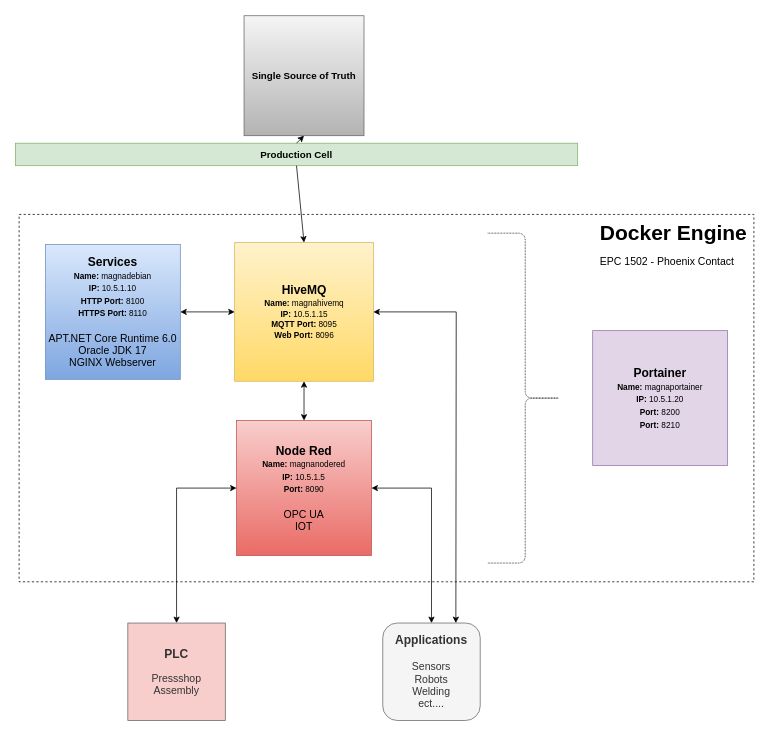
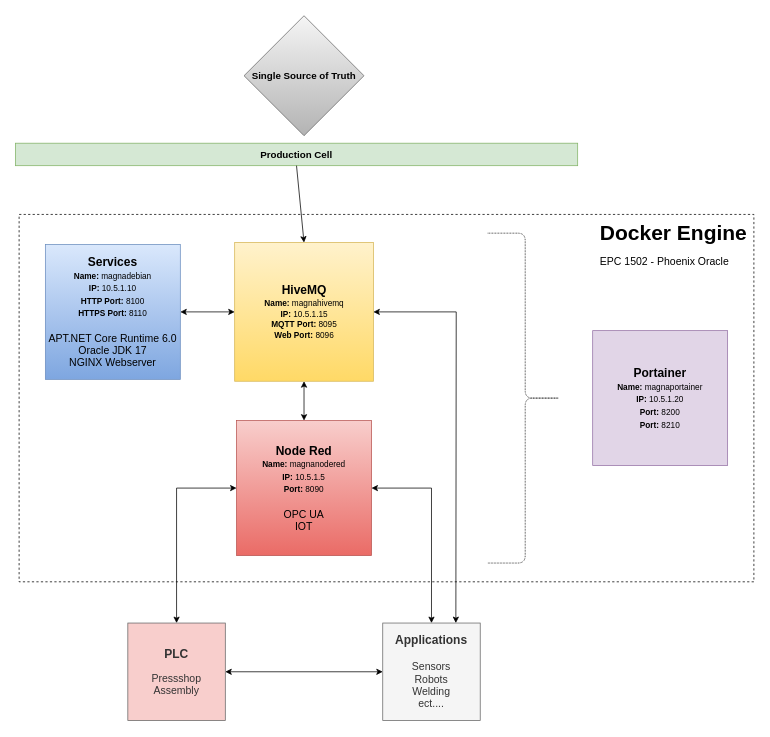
node "Single Source of Truth": shape rectangle -> diamond
edge "Production Cell" -> "Single Source of Truth": removed
node "Docker Engine EPC 1502 - Phoenix Contact": label "Docker Engine EPC 1502 - Phoenix Contact" -> "Docker Engine EPC 1502 - Phoenix Oracle"
edge "PLC Pressshop Assembly" -- "Applications Sensors Robots Welding ect....": added
node "Applications Sensors Robots Welding ect....": shape rounded rectangle -> rectangle
